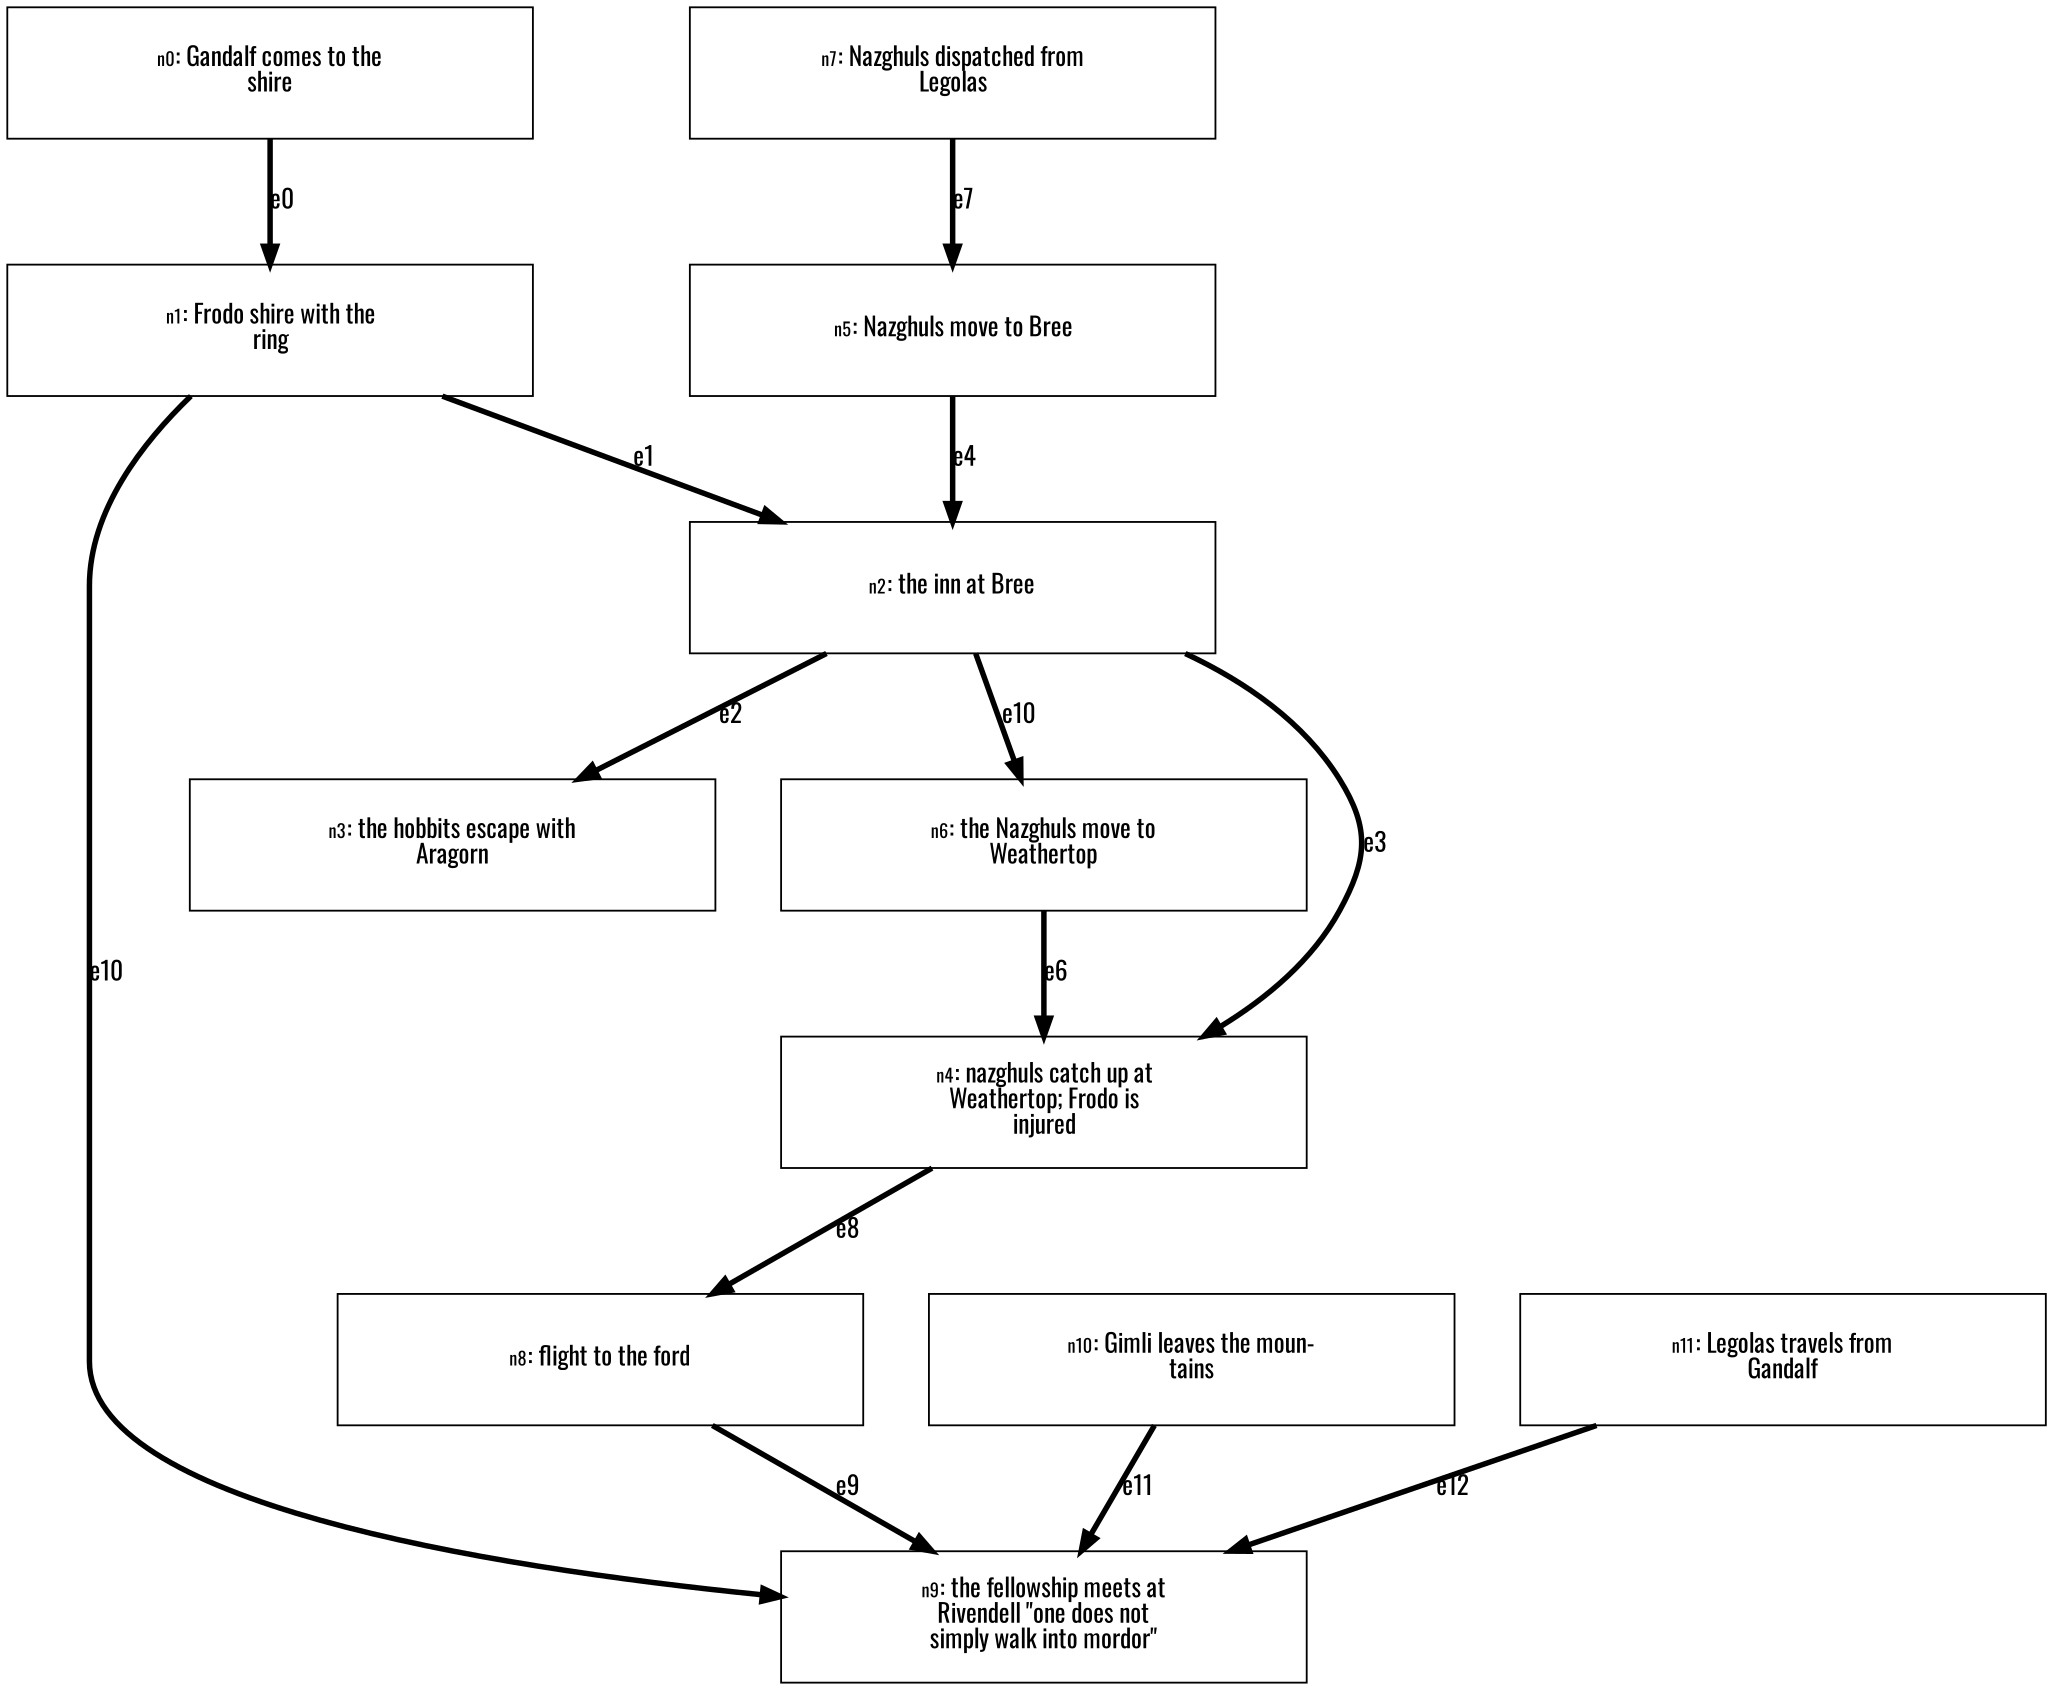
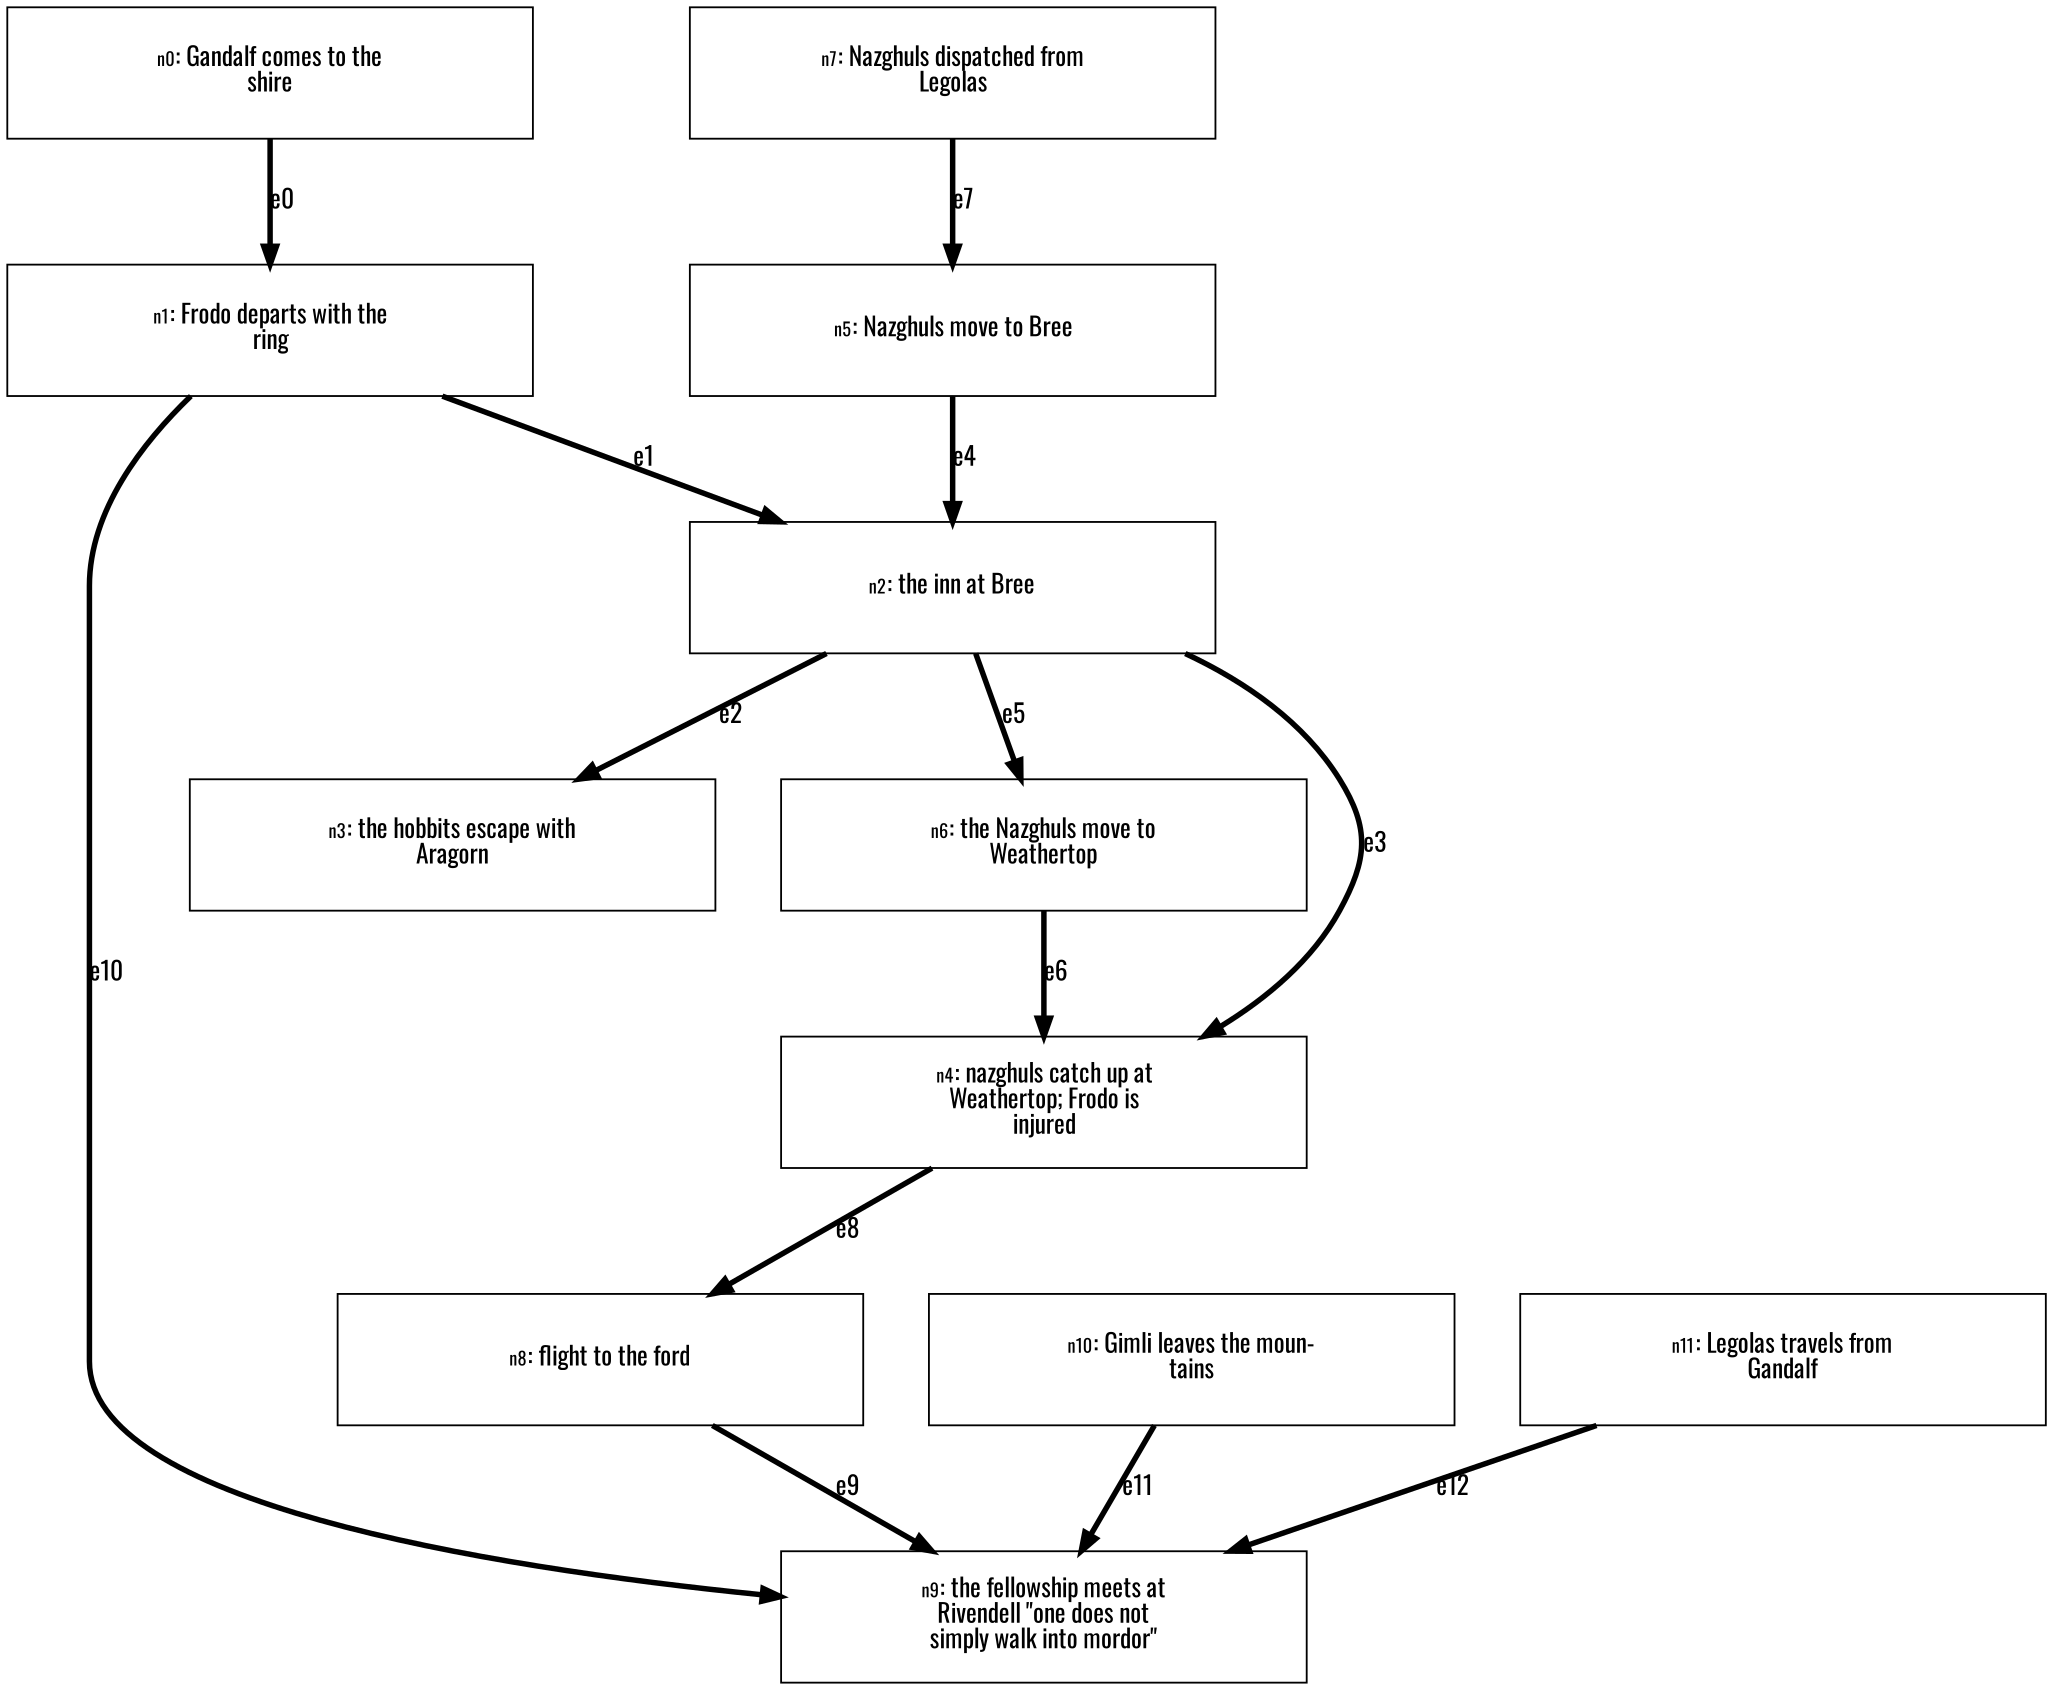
node "n1": text ": Frodo shire with the" -> ": Frodo departs with the"
edge "n2" -> "n6": label "e10" -> "e5"
